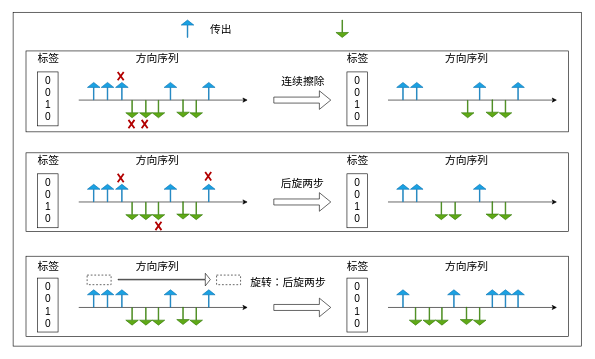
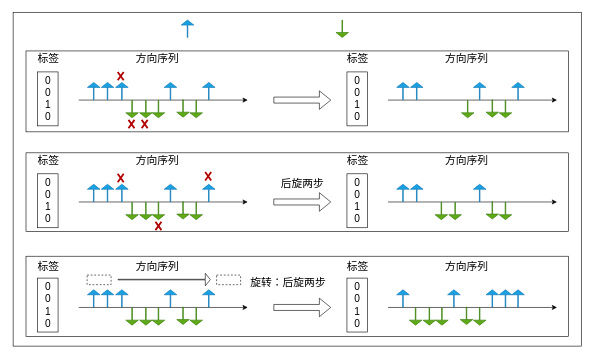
node "传出": removed
node "连续擦除": removed
